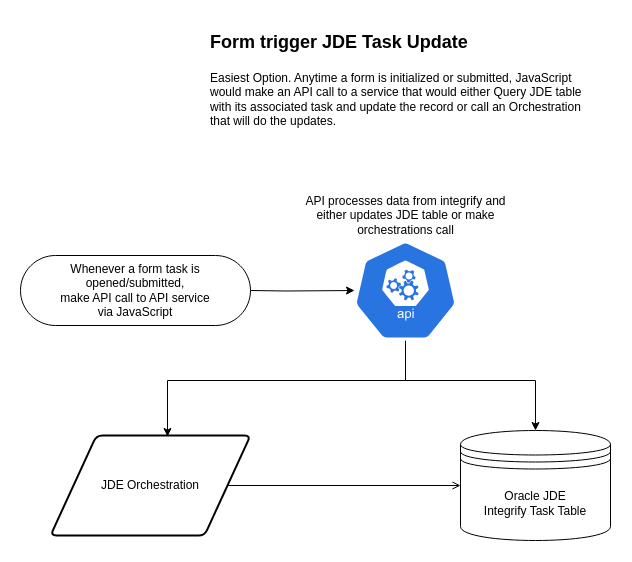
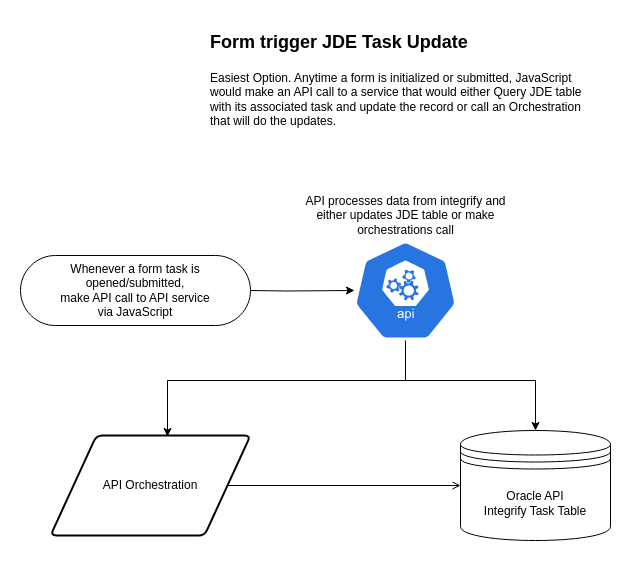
node "JDE Orchestration": label "JDE Orchestration" -> "API Orchestration"
node "Oracle JDE Integrify Task Table": label "Oracle JDE Integrify Task Table" -> "Oracle API Integrify Task Table"
